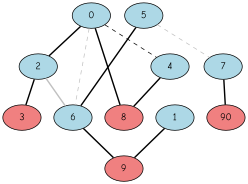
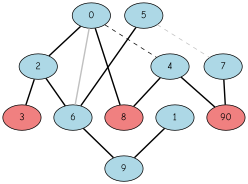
edge "0" -- "6": style dashed -> bold
edge "2" -- "6": color gray -> black
edge "4" -- "90": added
node "9": fillcolor lightcoral -> lightblue
